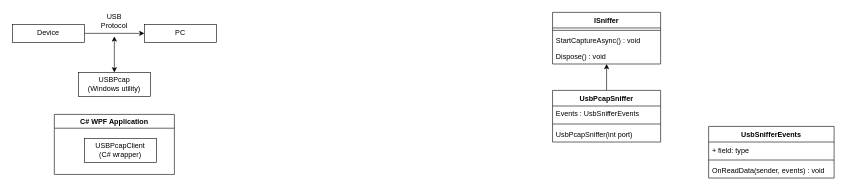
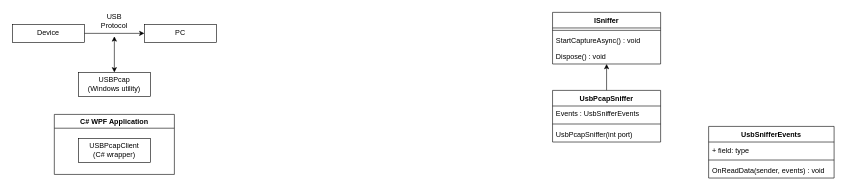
node "USBPcapClient (C# wrapper)": moved (120, 150) -> (114, 150)
